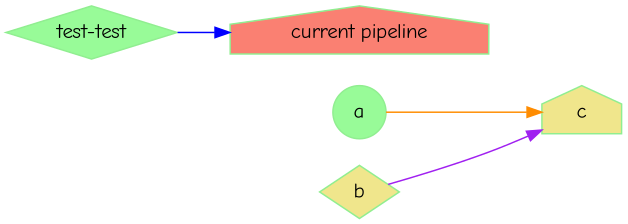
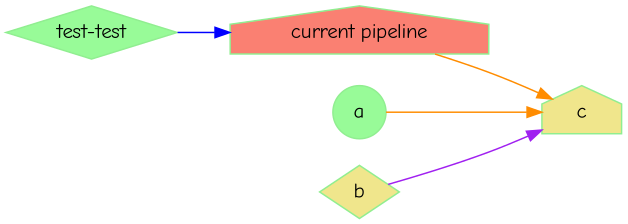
edge "current pipeline" -> "c": added
